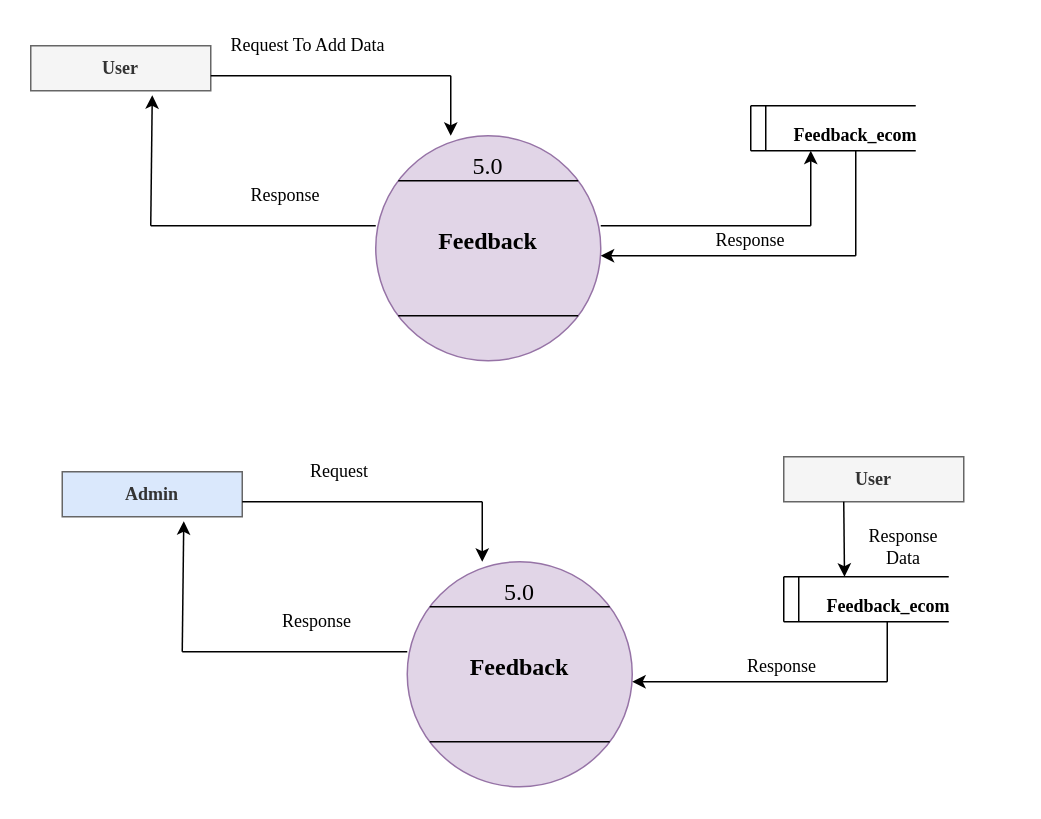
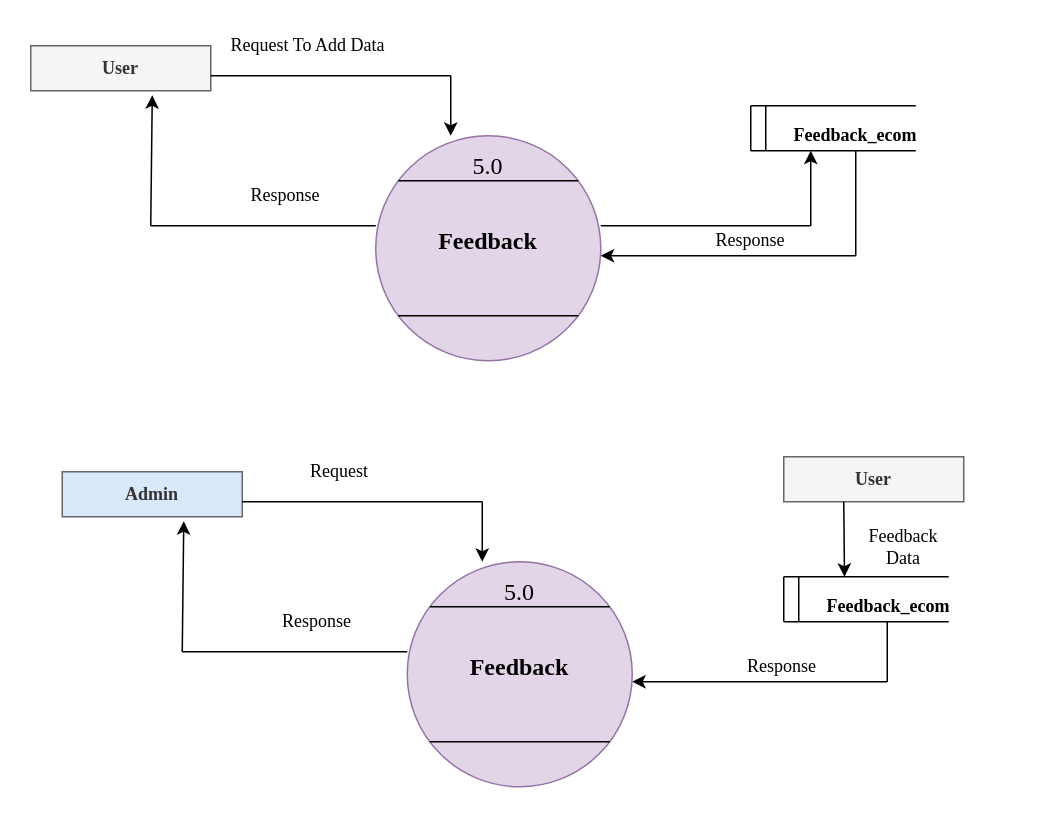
node "Response Data": label "Response Data" -> "Feedback Data"
